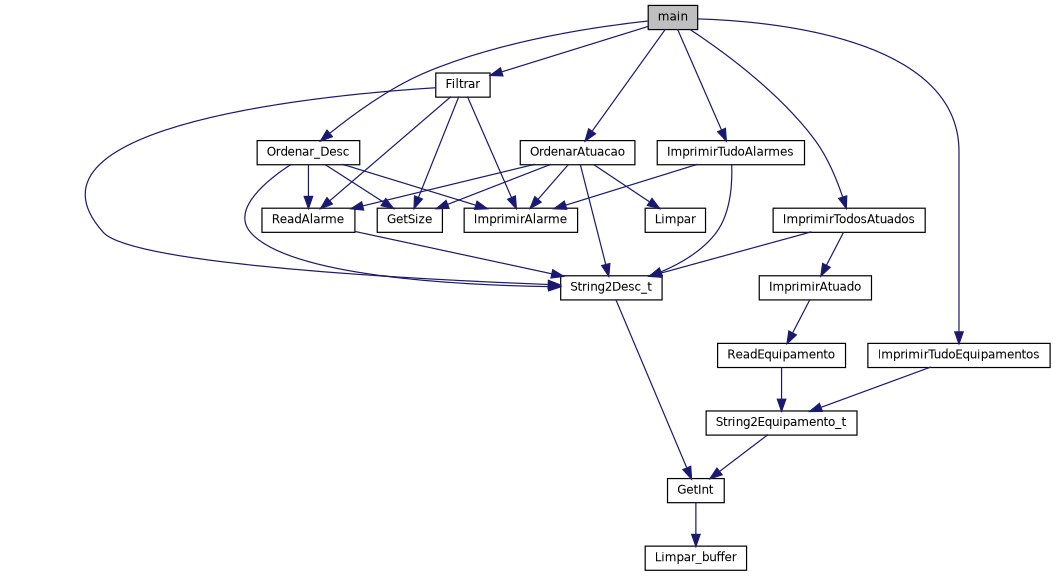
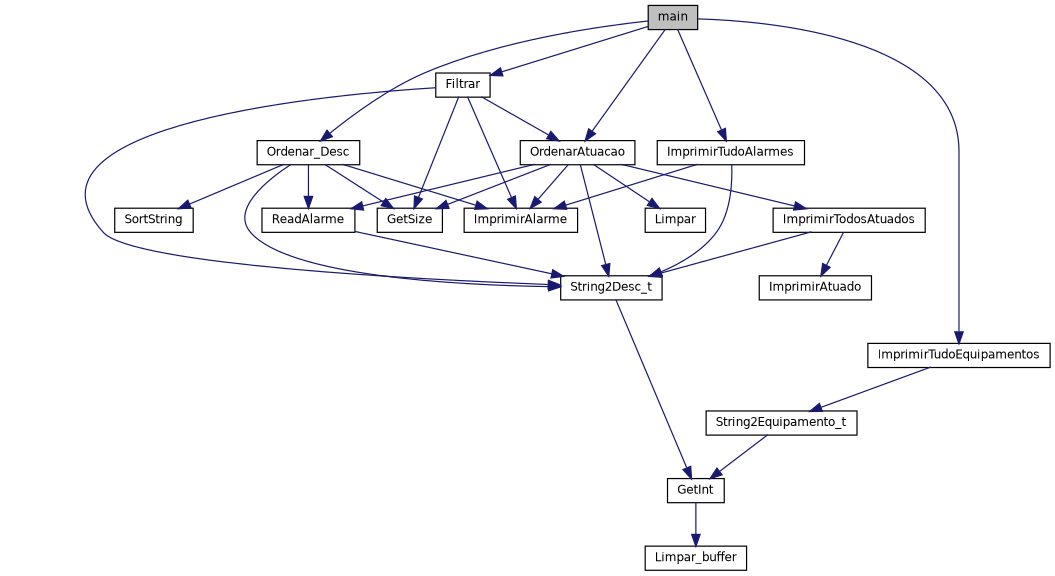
edge "main" -> "ImprimirTodosAtuados": now "OrdenarAtuacao" -> "ImprimirTodosAtuados"
edge "Filtrar" -> "ReadAlarme": now "Filtrar" -> "OrdenarAtuacao"
node "SortString": added
node "ReadEquipamento": removed
